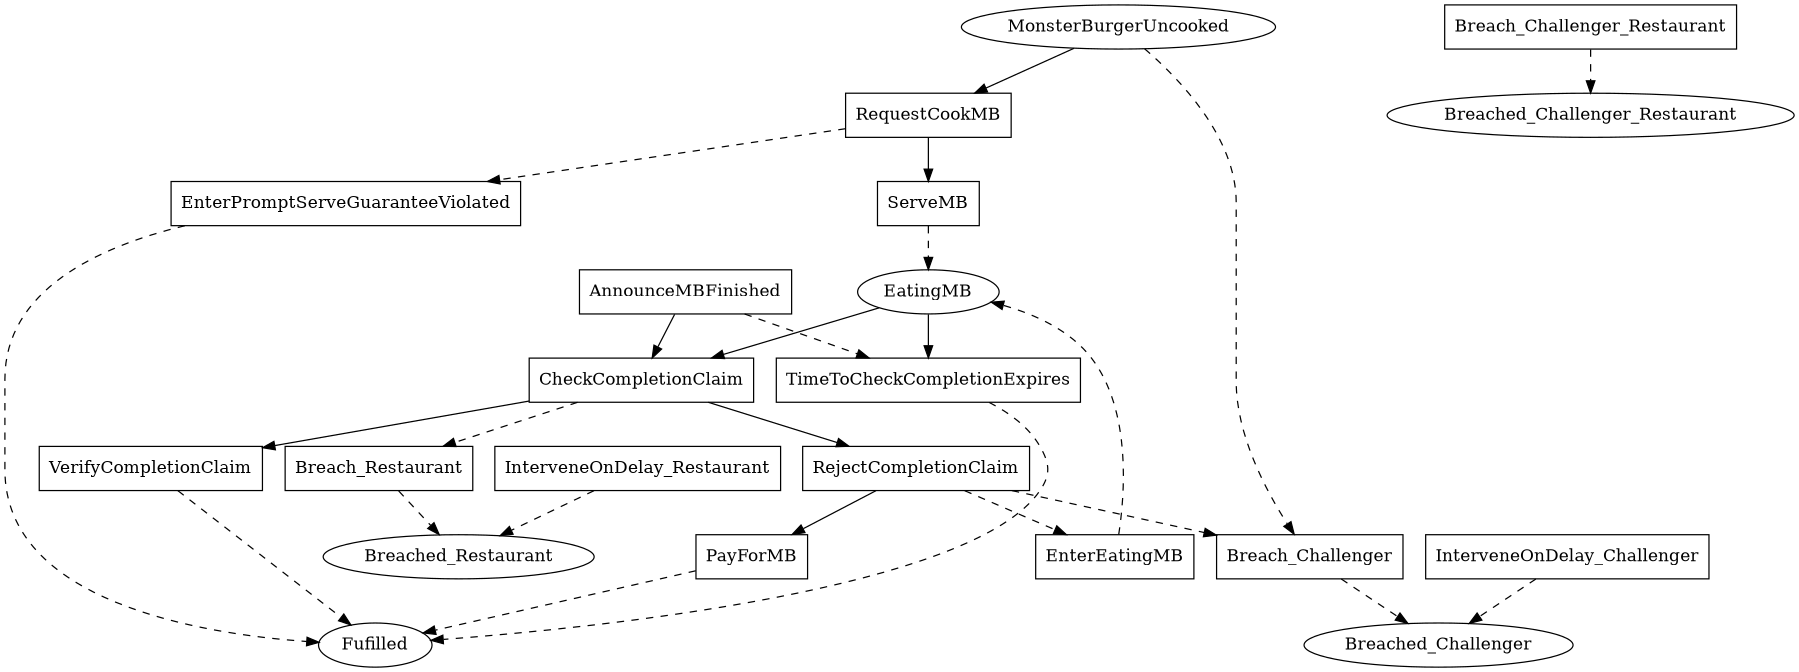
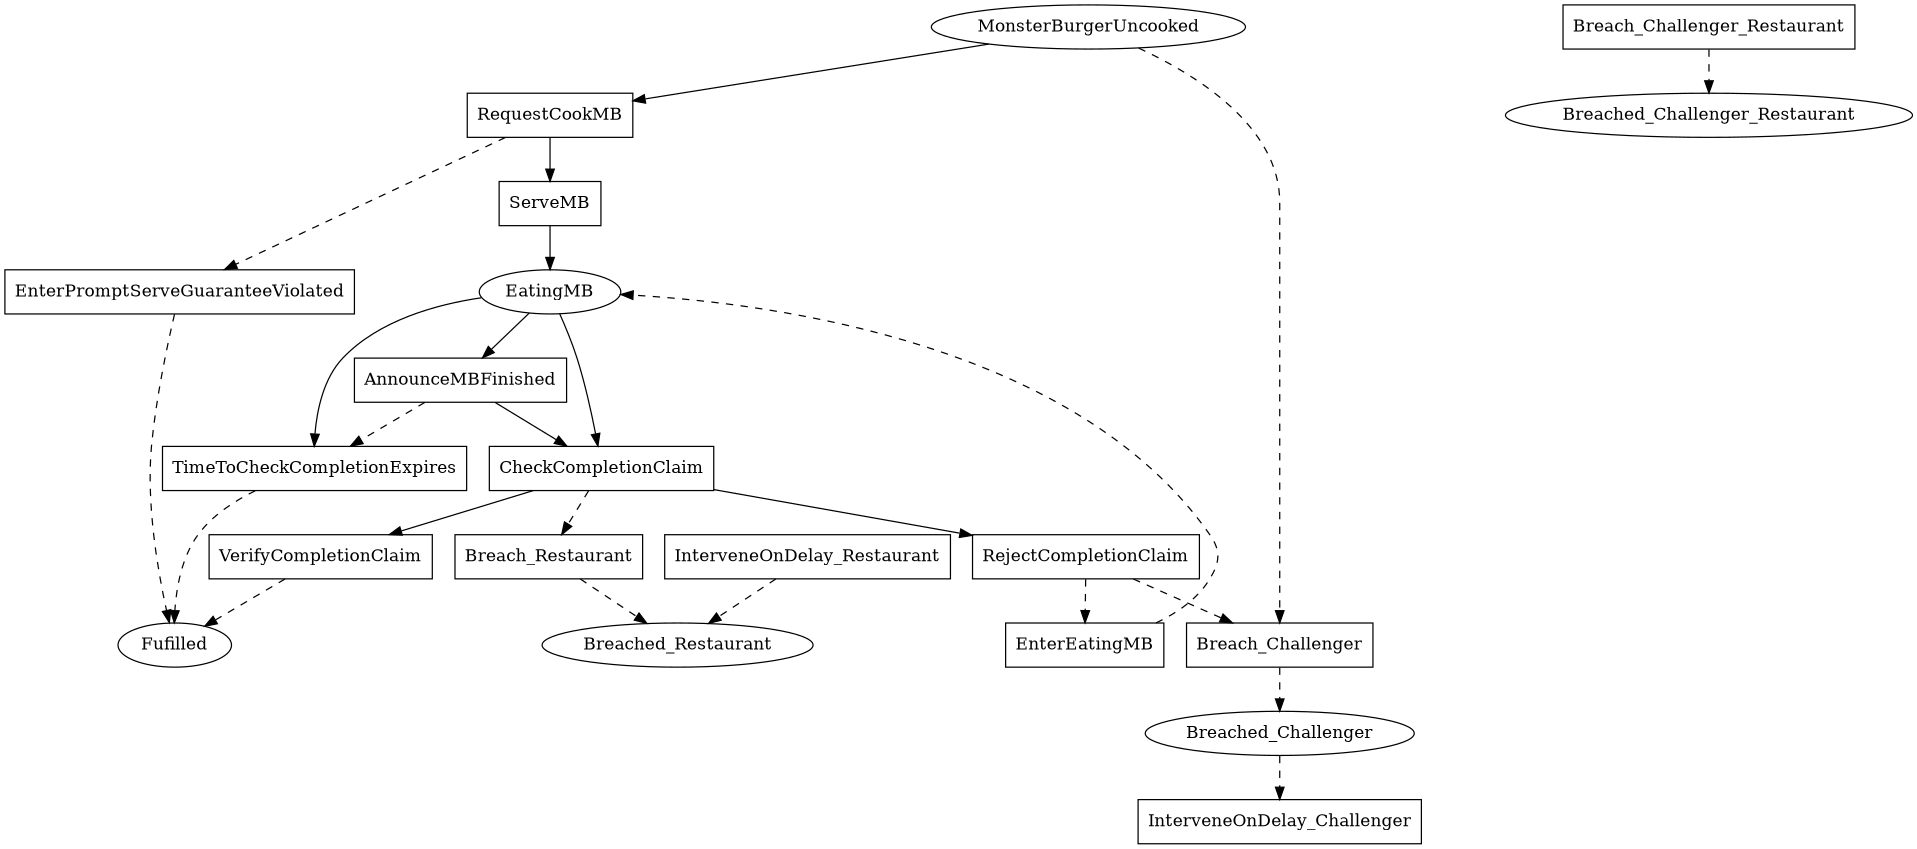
edge "ServeMB" -> "EatingMB": style dashed -> solid
edge "EatingMB" -> "AnnounceMBFinished": added
node "PayForMB": removed
edge "InterveneOnDelay_Challenger" -> "Breached_Challenger": reversed
